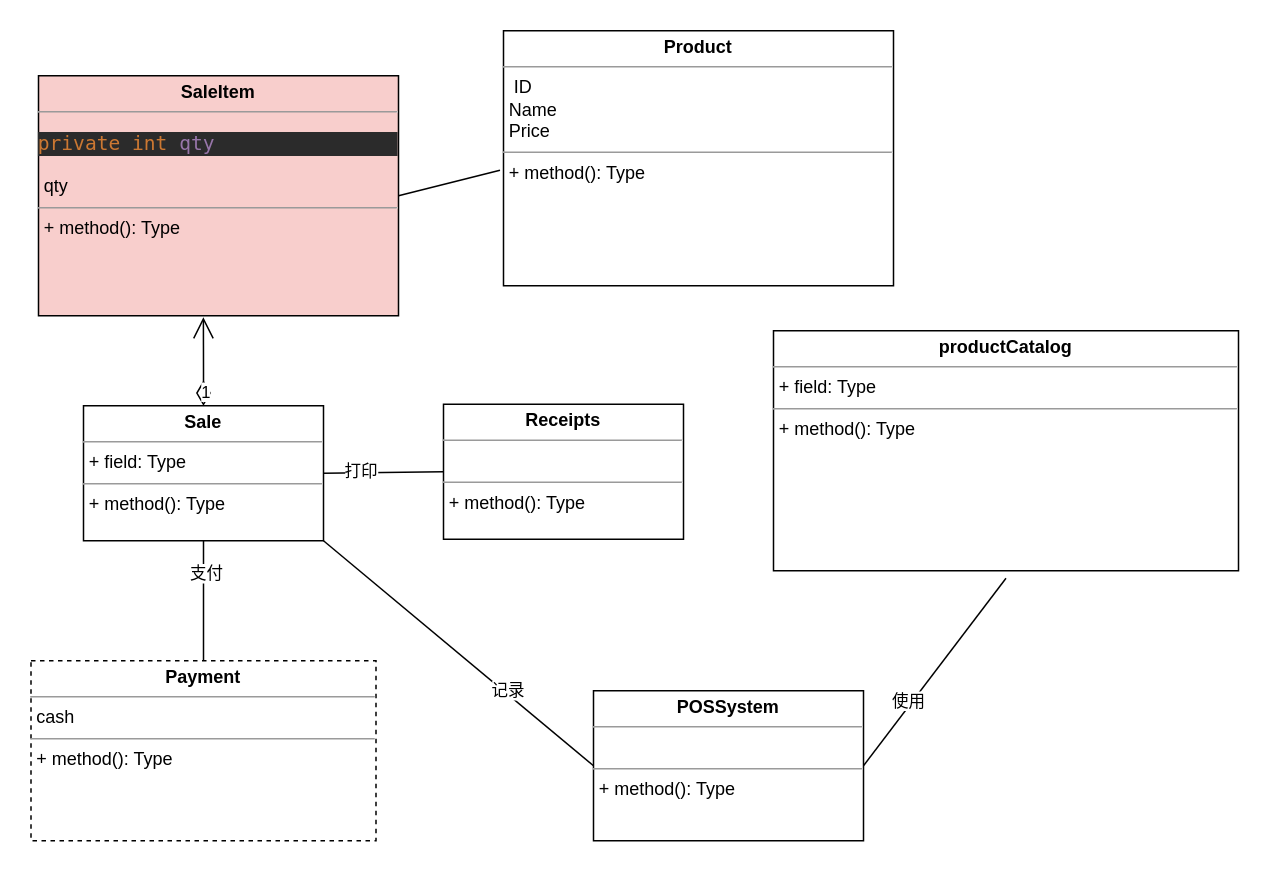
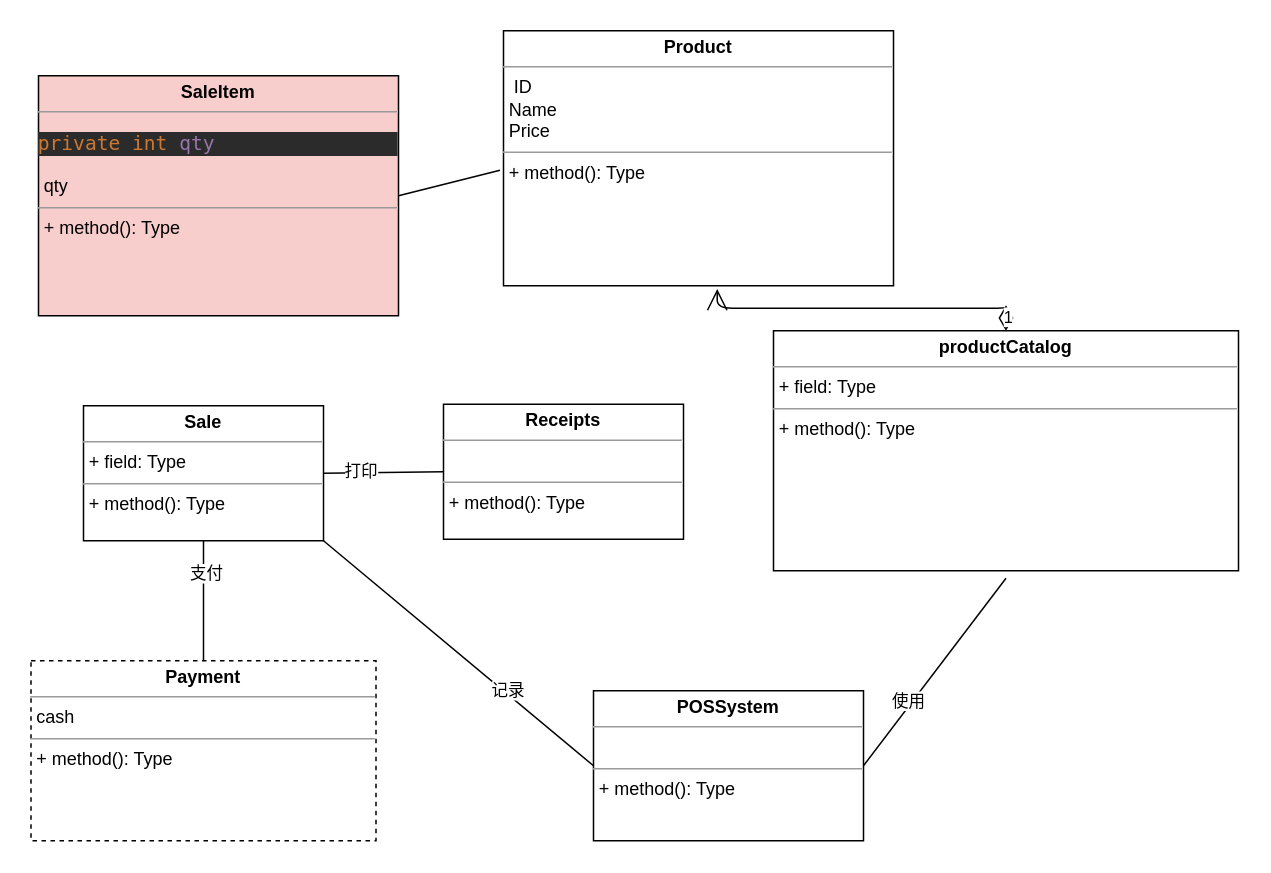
edge "Product ID Name Price + method(): Type" -- "productCatalog + field: Type + method(): Type": added, label "1"
edge "SaleItem private int qtyqty + method(): Type" -- "Sale + field: Type + method(): Type": removed, label "1"
